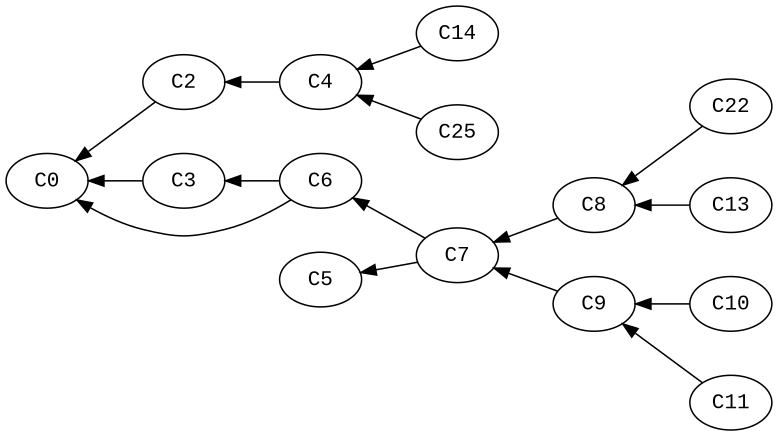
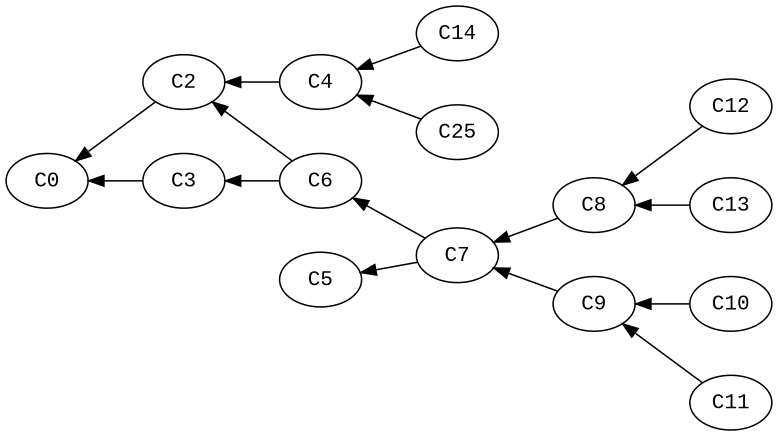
node "C22": label "C22" -> "C12"
edge "C6" -> "C0": now "C6" -> "C2"
